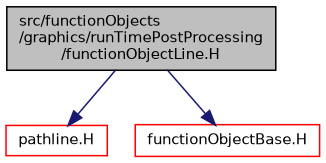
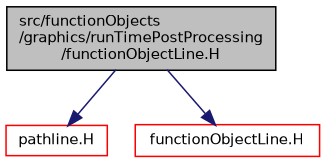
node "functionObjectBase.H": label "functionObjectBase.H" -> "functionObjectLine.H"
